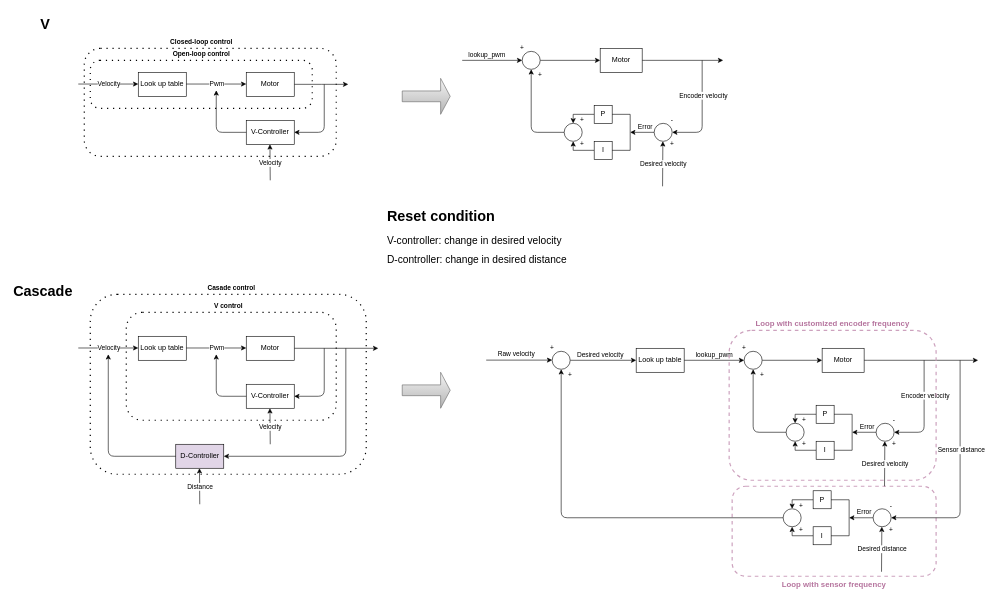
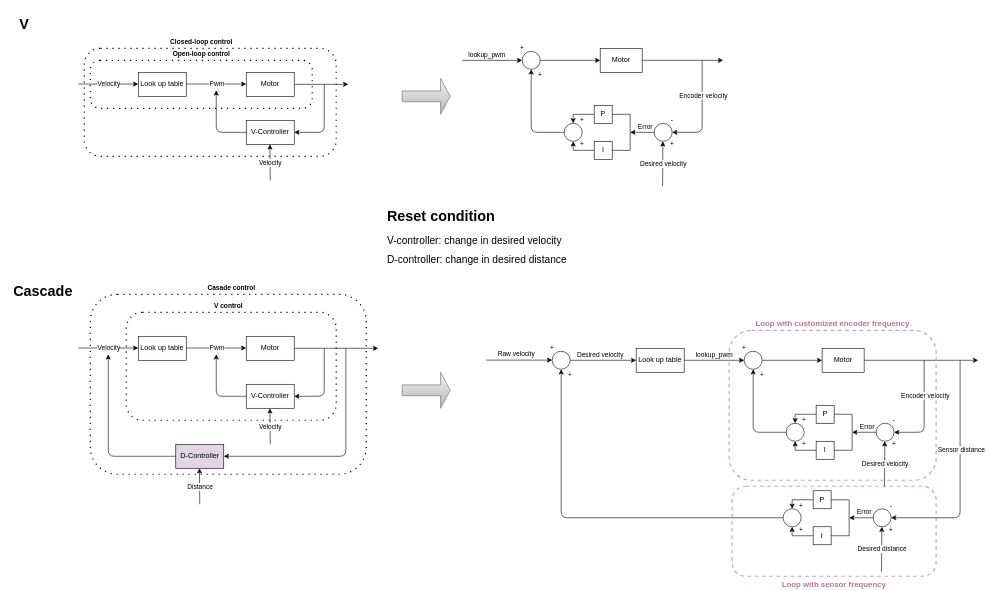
node "V": moved (69, 24) -> (48, 24)
